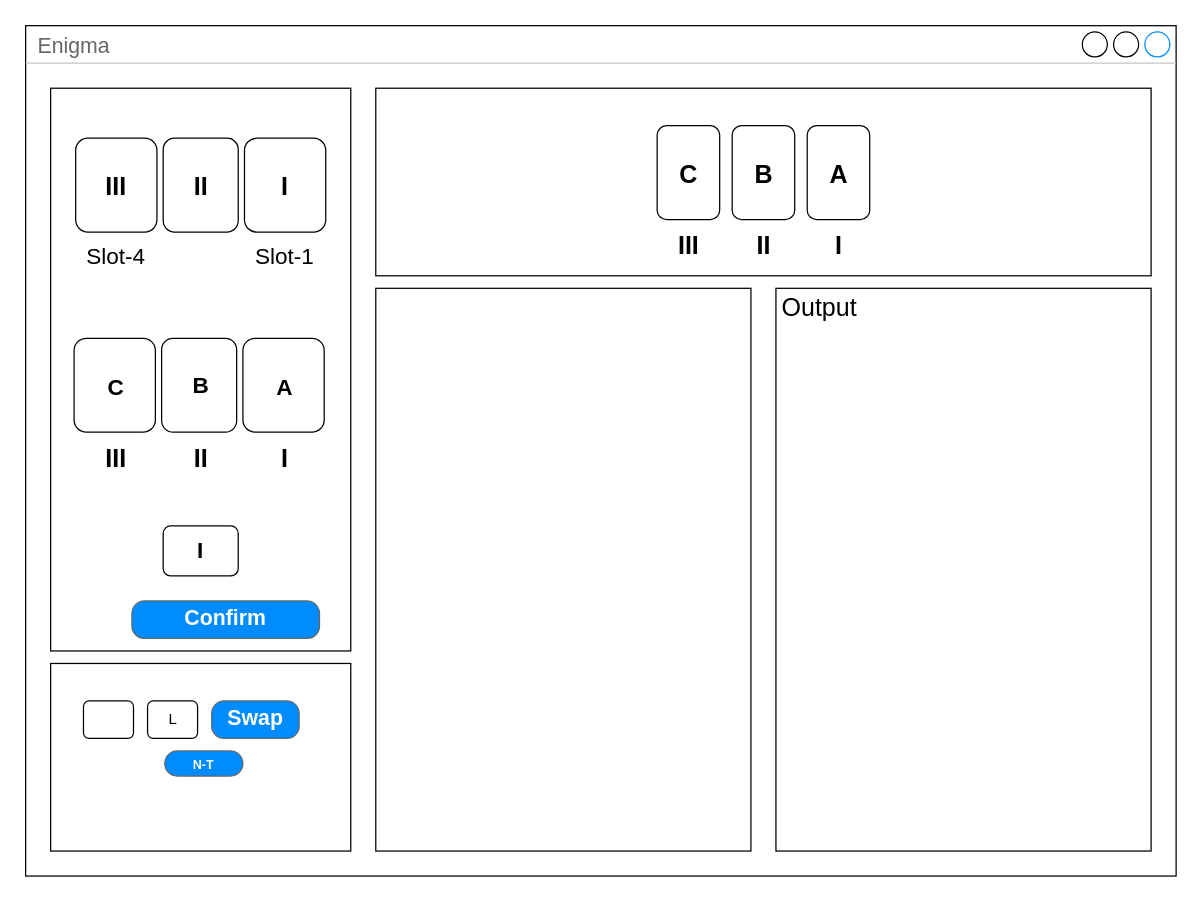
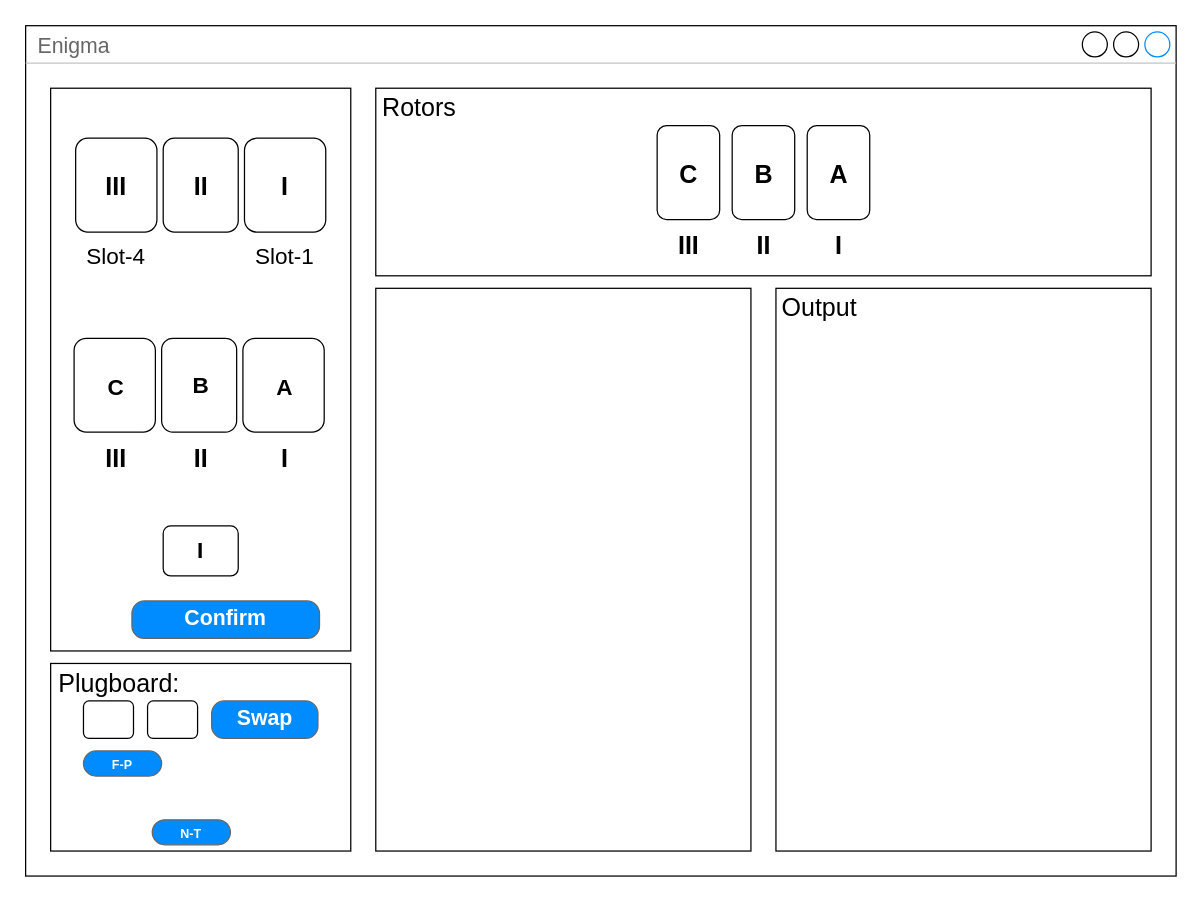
node "Rotors": added
node "Plugboard:": added
node "L": removed
node "Swap": size 88x38 -> 106x38
node "F-P": added
node "N-T": moved (204, 763) -> (191, 832)
